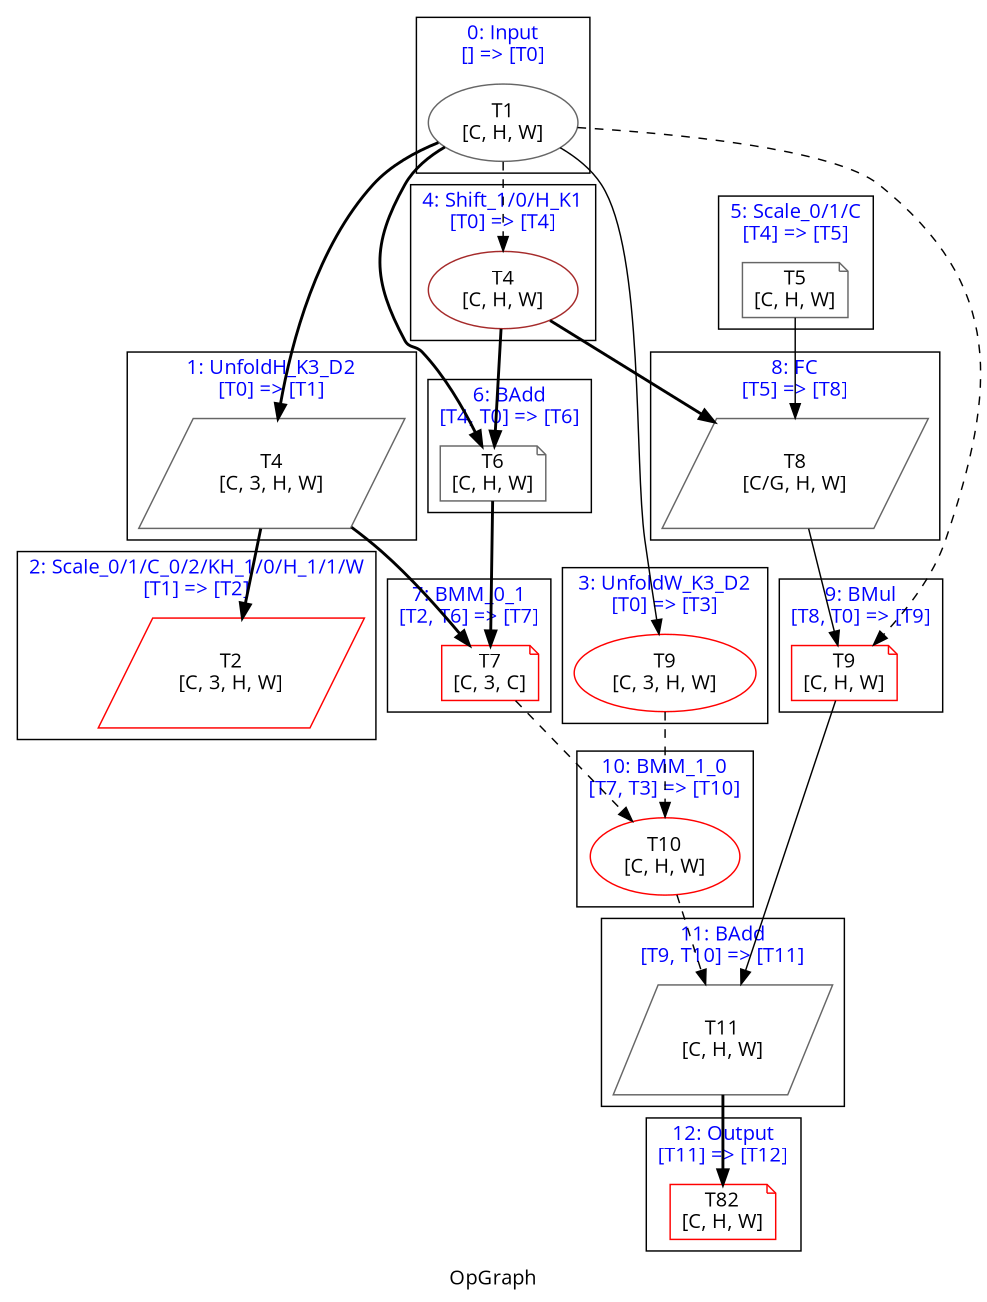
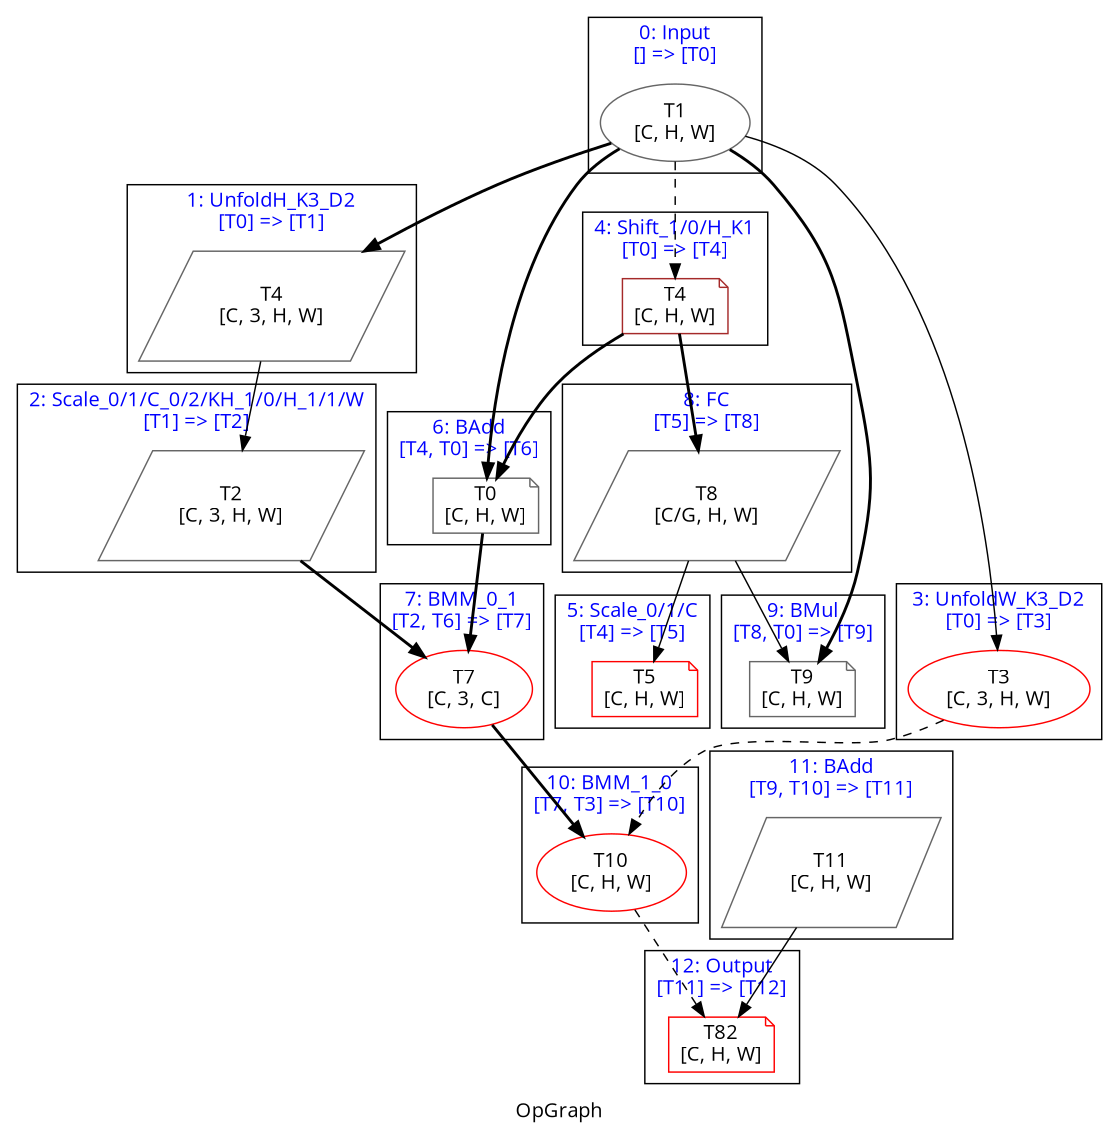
edge "T1 [C, H, W]" -> "T9 [C, H, W]": style dashed -> bold
node "T4 [C, H, W]": shape ellipse -> note
node "T5 [C, H, W]": color gray40 -> red
edge "T5 [C, H, W]" -> "T8 [C/G, H, W]": reversed
node "T6 [C, H, W]": label "T6 [C, H, W]" -> "T0 [C, H, W]"
edge "T4 [C, 3, H, W]" -> "T2 [C, 3, H, W]": style bold -> solid
edge "T4 [C, 3, H, W]" -> "T7 [C, 3, C]": now "T2 [C, 3, H, W]" -> "T7 [C, 3, C]"
node "T2 [C, 3, H, W]": color red -> gray40
node "T7 [C, 3, C]": shape note -> ellipse
node "T9 [C, 3, H, W]": label "T9 [C, 3, H, W]" -> "T3 [C, 3, H, W]"
node "T9 [C, H, W]": color red -> gray40
edge "T7 [C, 3, C]" -> "T10 [C, H, W]": style dashed -> bold
edge "T9 [C, H, W]" -> "T11 [C, H, W]": removed
edge "T10 [C, H, W]" -> "T11 [C, H, W]": now "T10 [C, H, W]" -> "T82 [C, H, W]"
edge "T11 [C, H, W]" -> "T82 [C, H, W]": style bold -> solid
